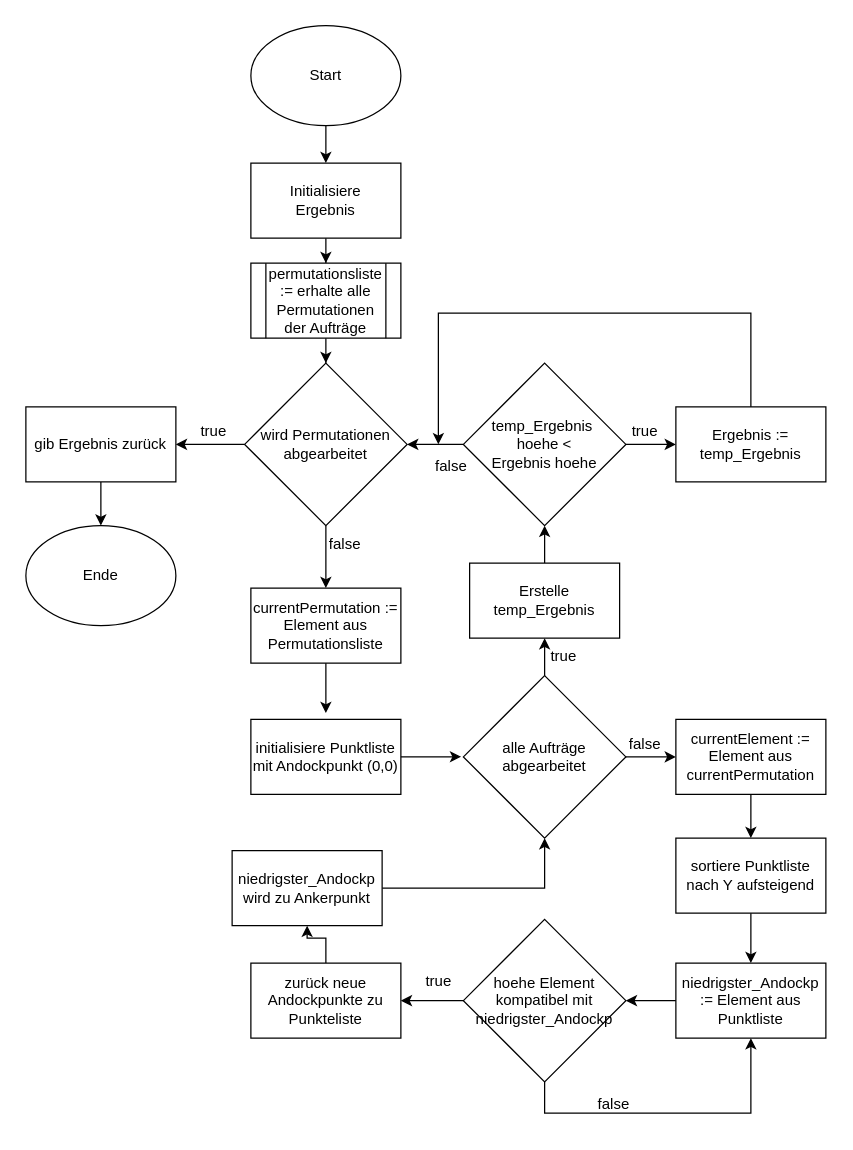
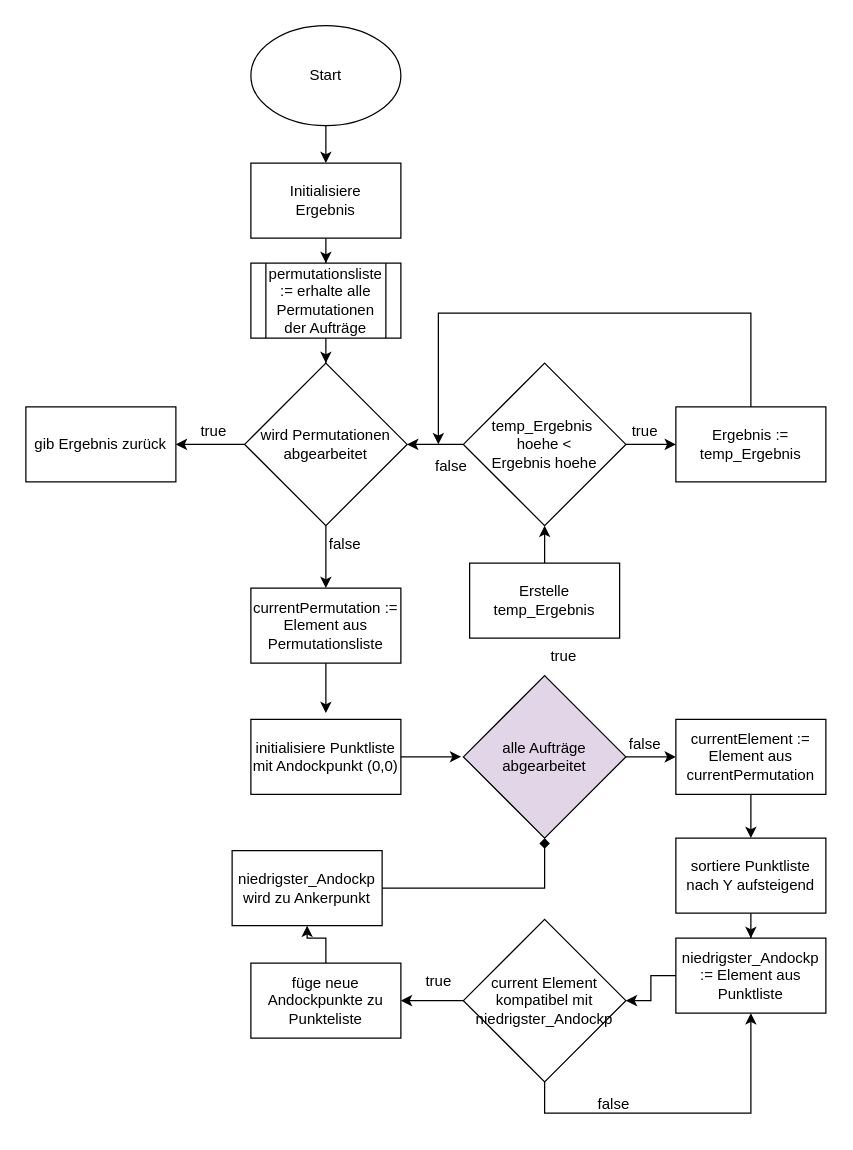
edge "gib Ergebnis zurück" -> "Ende": removed
node "Ende": removed
edge "alle Aufträge abgearbeitet" -> "Erstelle temp_Ergebnis": removed
node "alle Aufträge abgearbeitet": fillcolor #ffffff -> #e1d5e7
edge "niedrigster_Andockp wird zu Ankerpunkt" -> "alle Aufträge abgearbeitet": arrowhead classic -> diamond
node "zurück neue Andockpunkte zu Punkteliste": label "zurück neue Andockpunkte zu Punkteliste" -> "füge neue Andockpunkte zu Punkteliste"
node "hoehe Element kompatibel mit niedrigster_Andockp": label "hoehe Element kompatibel mit niedrigster_Andockp" -> "current Element kompatibel mit niedrigster_Andockp"
node "niedrigster_Andockp := Element aus Punktliste": moved (751, 1001) -> (751, 976)
